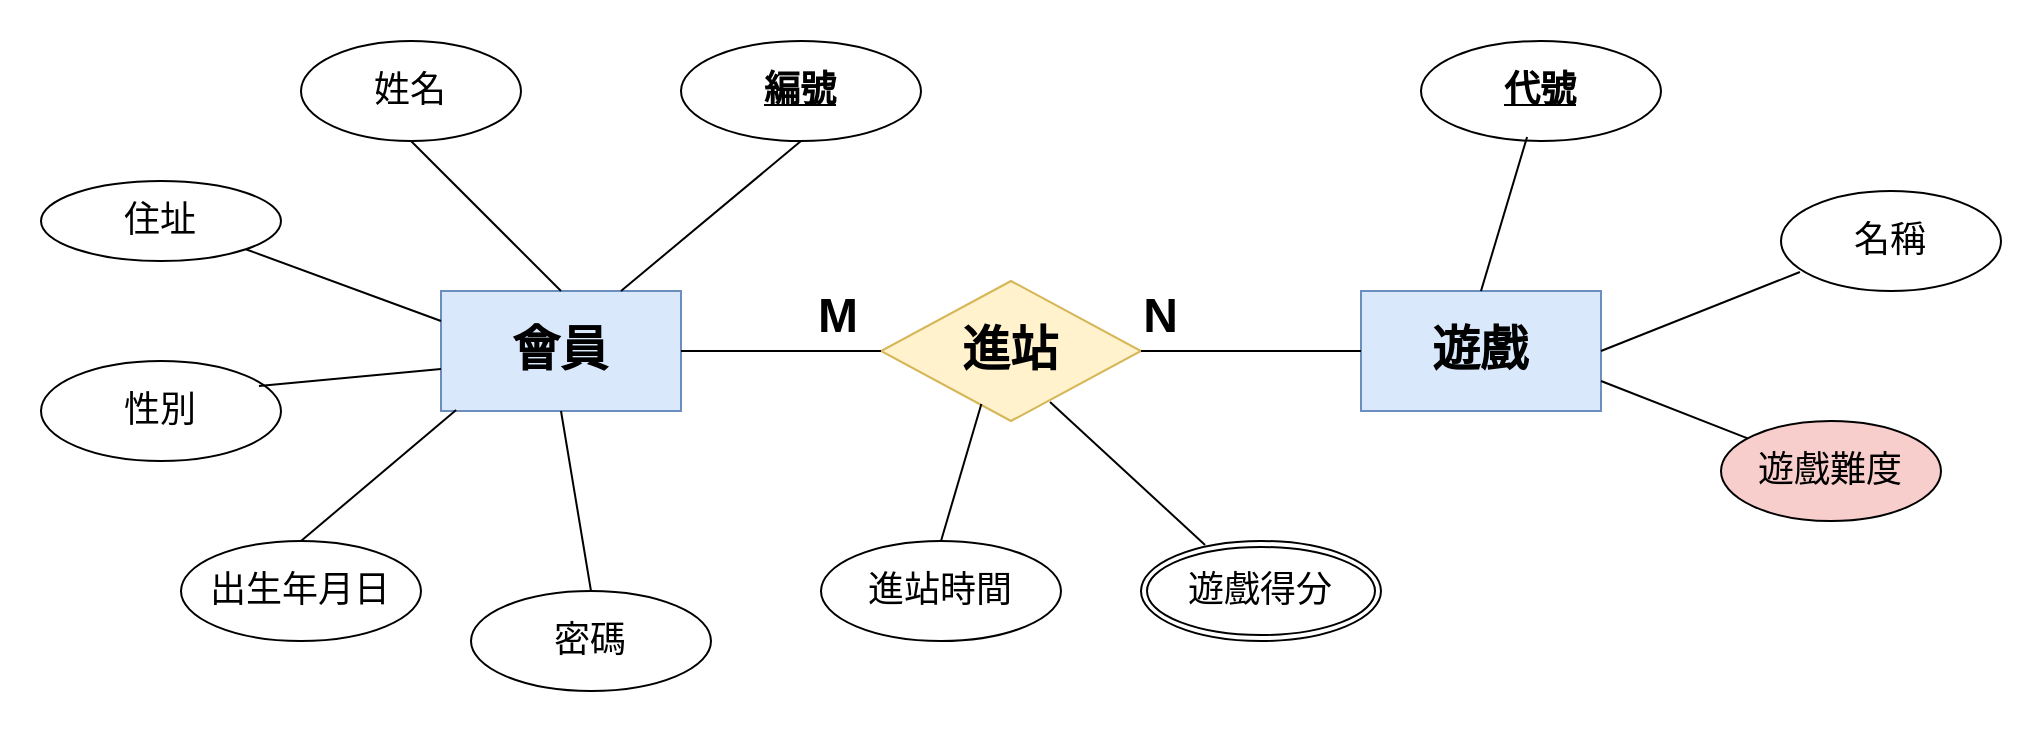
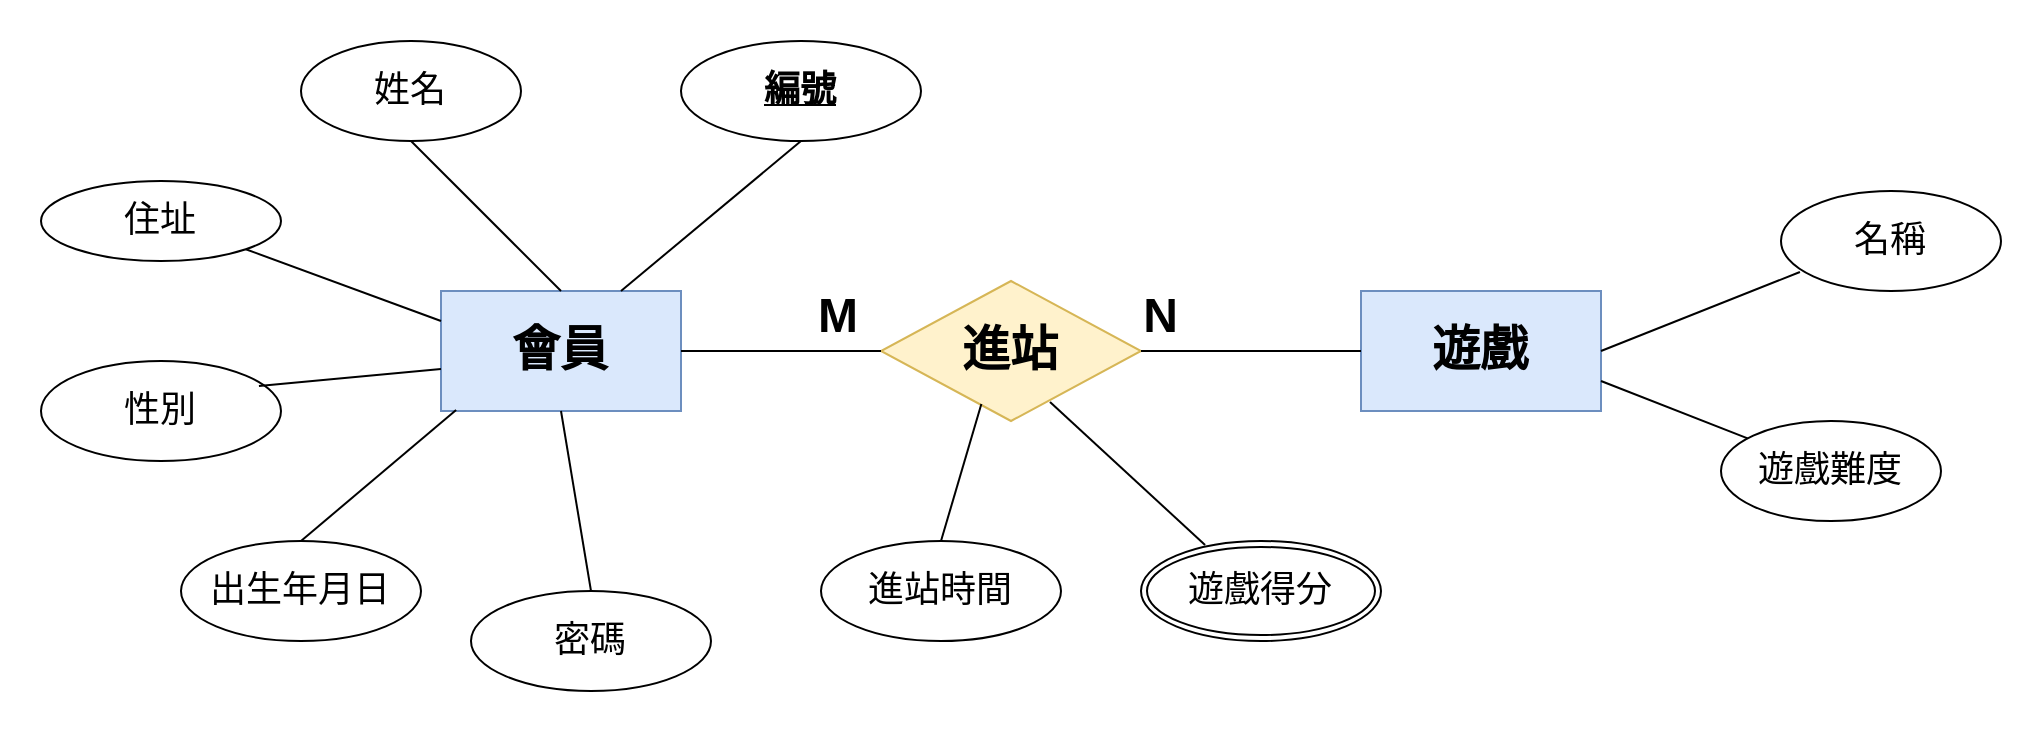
node "代號": removed
edge "代號" -- "遊戲": removed
node "遊戲難度": fillcolor #f8cecc -> #ffffff
